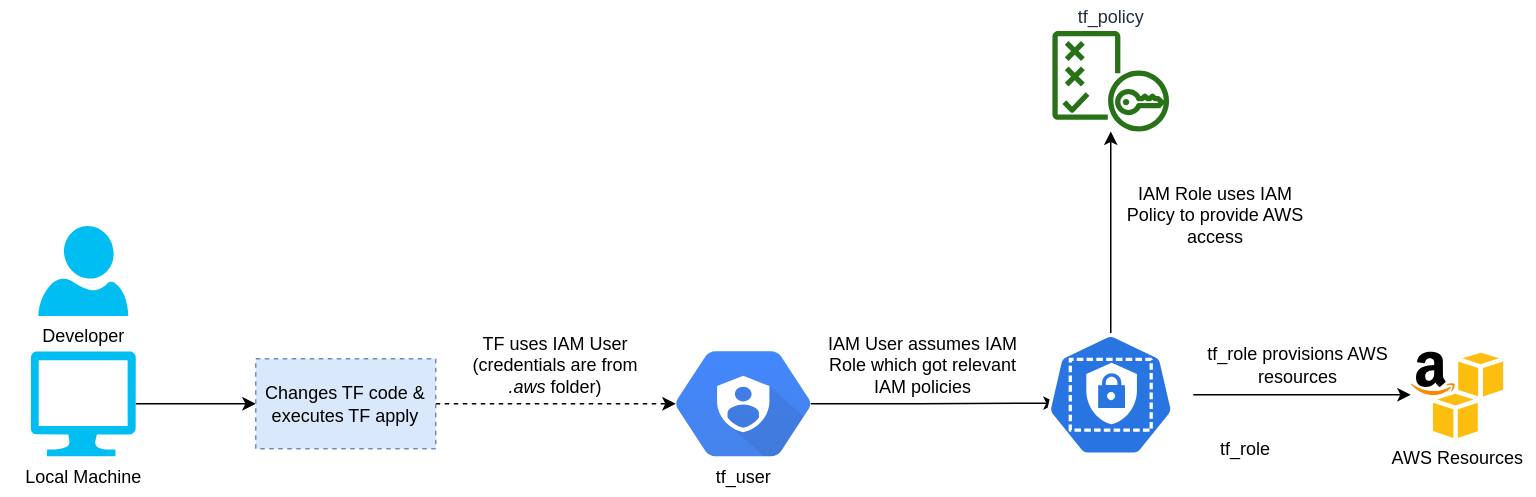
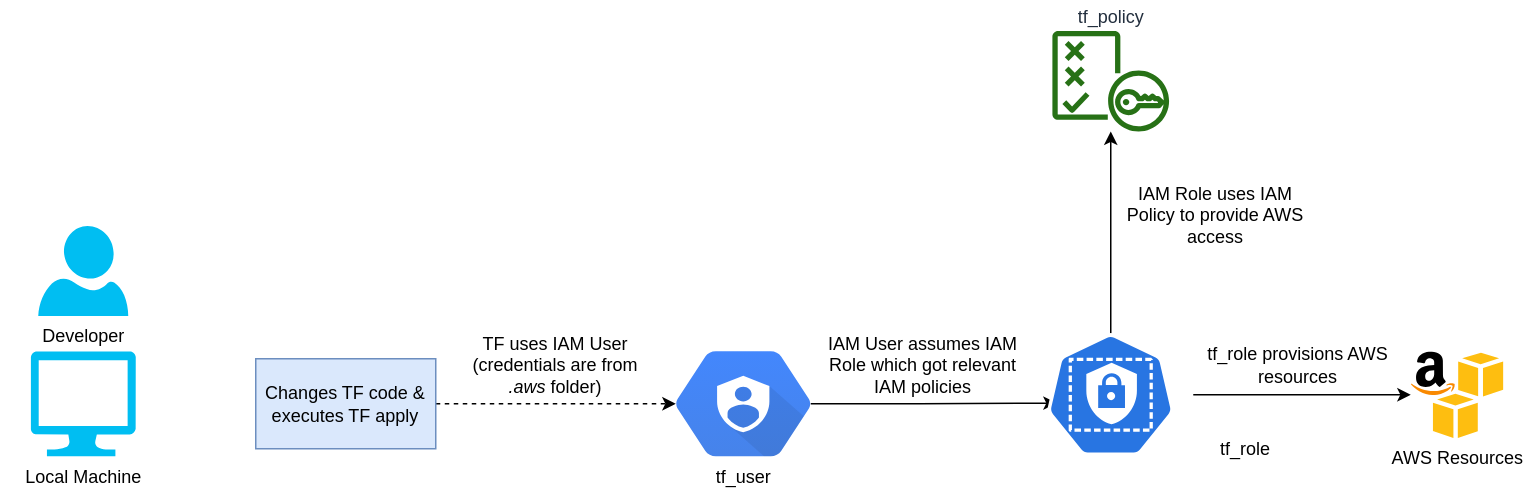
edge "Local Machine" -> "Changes TF code & executes TF apply": removed
node "Changes TF code & executes TF apply": style dashed -> solid
